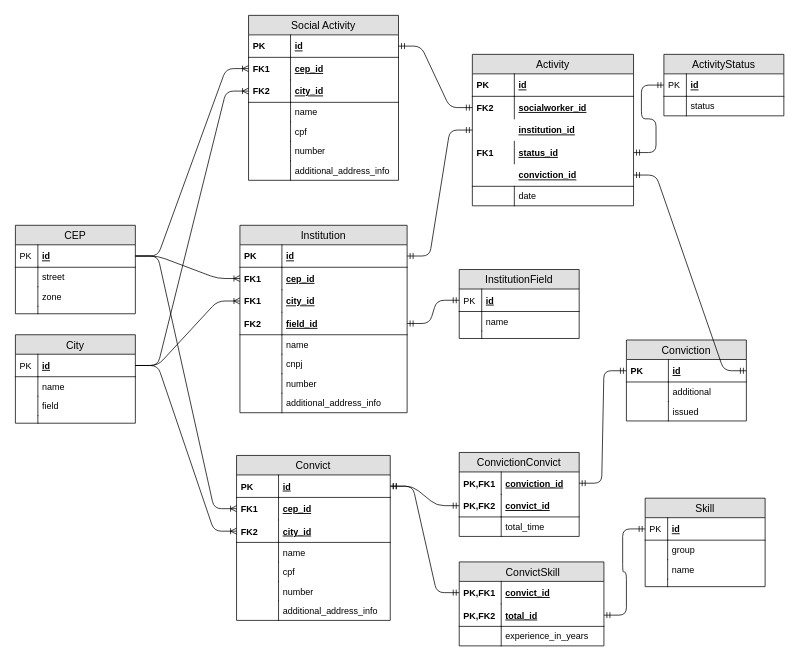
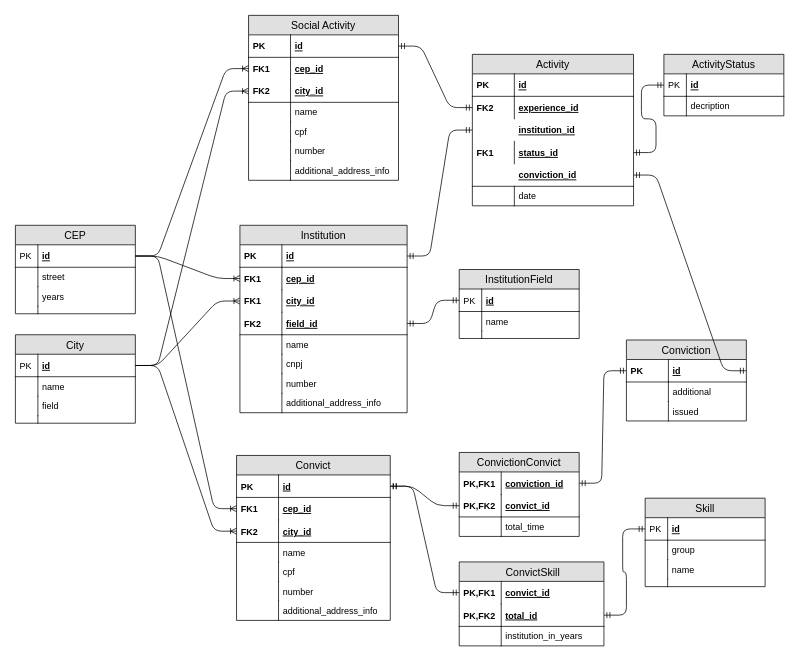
node "status": label "status" -> "decription"
node "socialworker_id": label "socialworker_id" -> "experience_id"
node "zone": label "zone" -> "years"
node "experience_in_years": label "experience_in_years" -> "institution_in_years"
